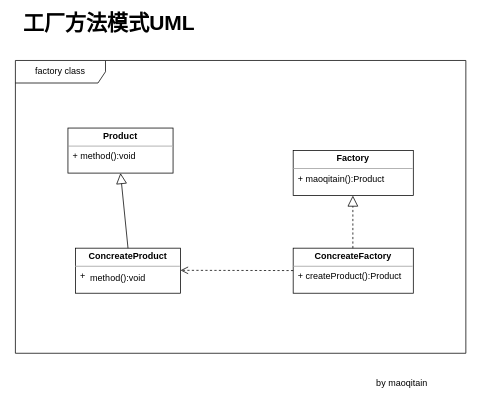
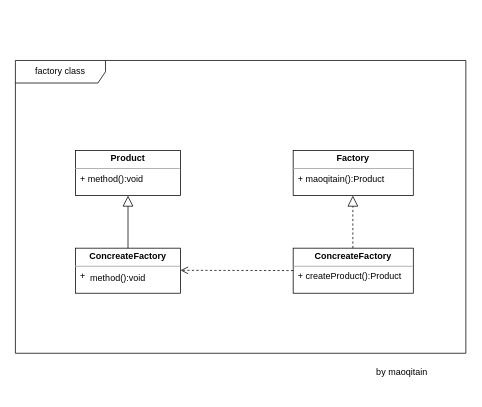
node "工厂方法模式UML": removed
node "Product + method():void": moved (120, 150) -> (128, 173)
node "ConcreateProduct + method():void": label "ConcreateProduct + method():void" -> "ConcreateFactory + method():void"
node "by maoqitain": moved (402, 383) -> (402, 372)
